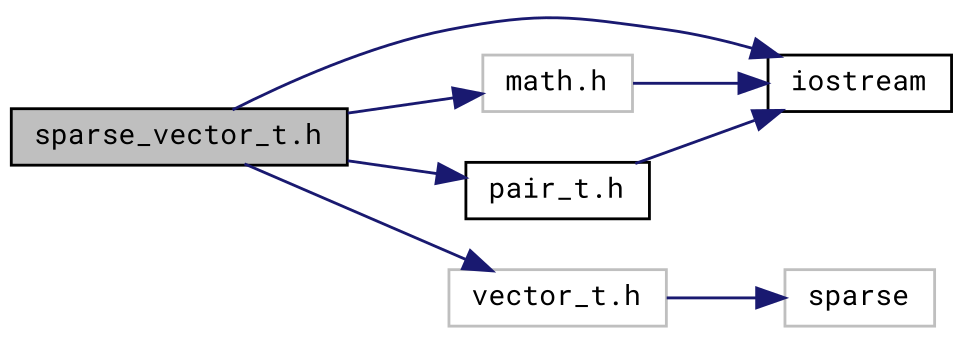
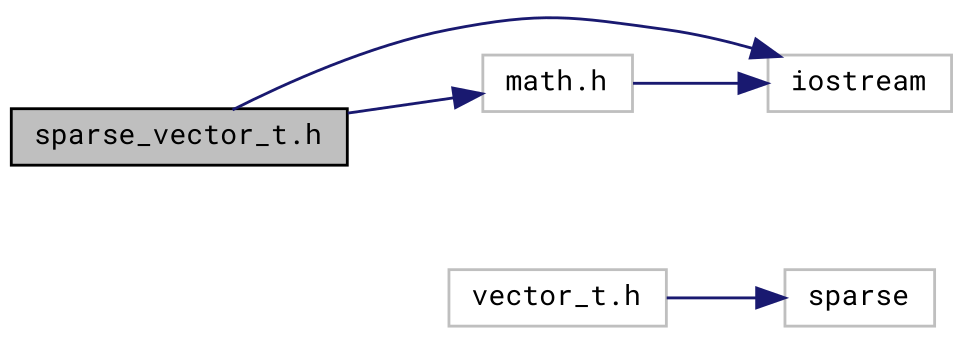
node "iostream": color black -> grey75
node "pair_t.h": removed
edge "sparse_vector_t.h" -> "vector_t.h": removed
